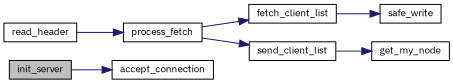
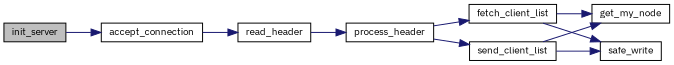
edge "fetch_client_list" -> "get_my_node": added
node "process_fetch": label "process_fetch" -> "process_header"
edge "accept_connection" -> "read_header": added
edge "send_client_list" -> "safe_write": added
